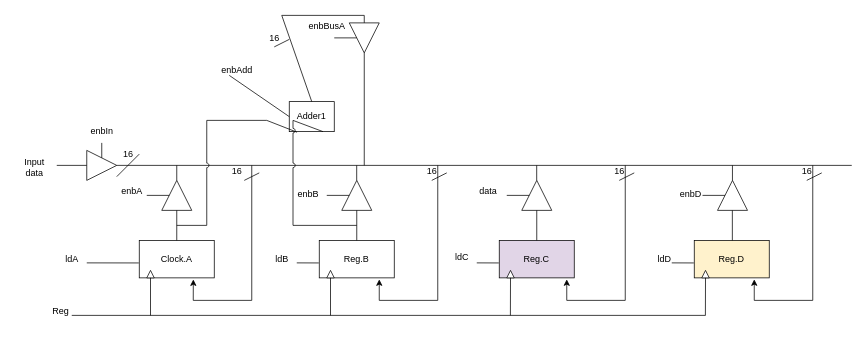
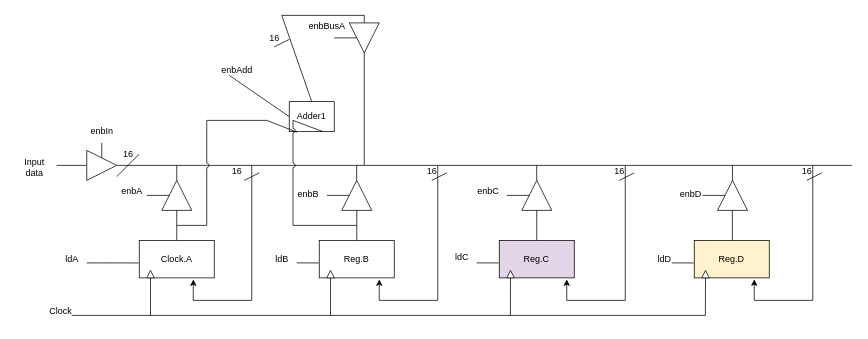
node "data": label "data" -> "enbC"
node "Reg": label "Reg" -> "Clock"
